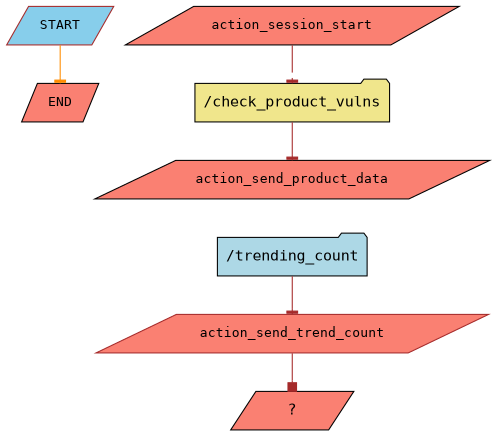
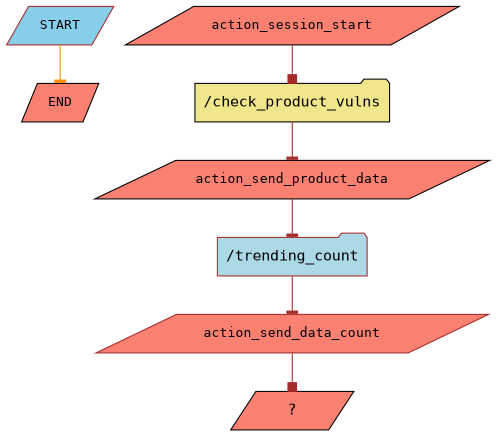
edge "action_session_start" -> "/check_product_vulns": arrowhead tee -> box
edge "action_send_product_data" -> "/trending_count": added
node "/trending_count": color black -> brown
node "action_send_trend_count": label "action_send_trend_count" -> "action_send_data_count"
